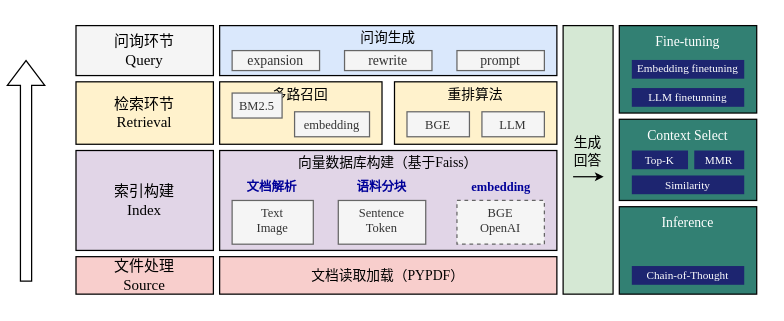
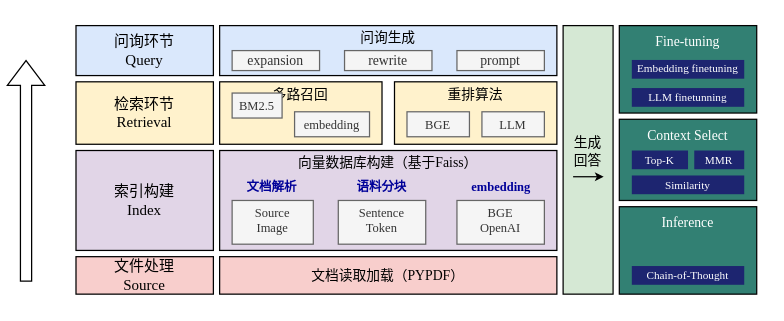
node "问询环节 Query": fillcolor #f5f5f5 -> #dae8fc
node "Text Image": label "Text Image" -> "Source Image"
node "BGE OpenAI": style dashed -> solid
